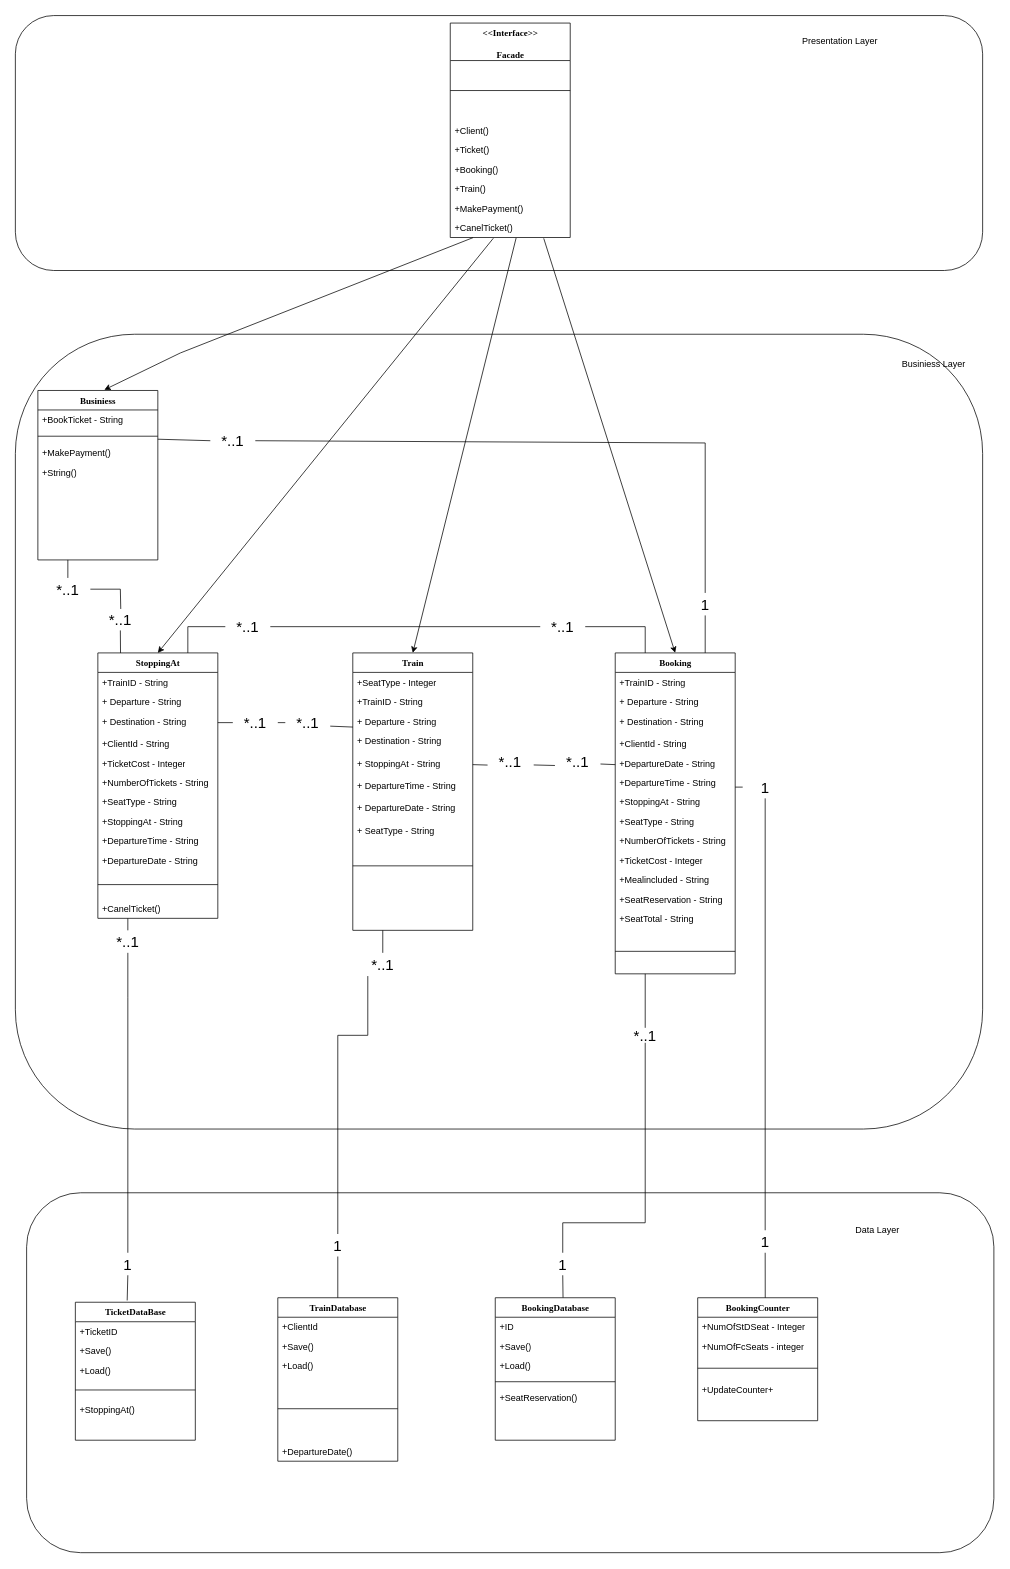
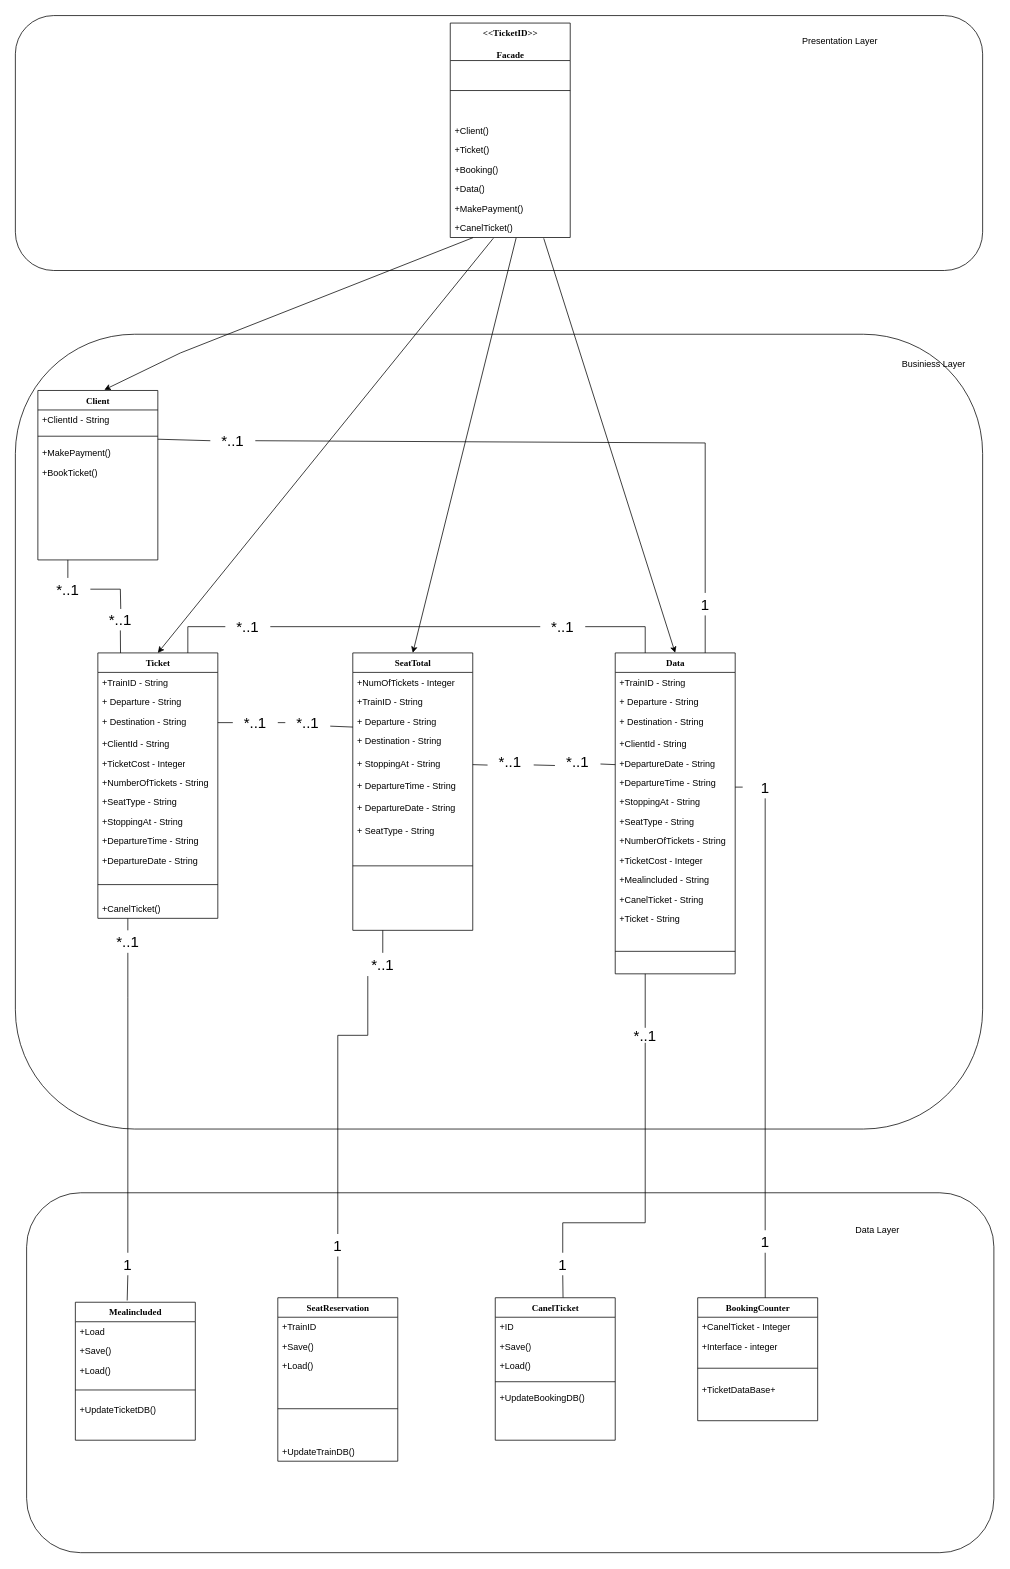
node "<<Interface>> Facade": label "<<Interface>> Facade" -> "<<TicketID>> Facade"
node "+Train()": label "+Train()" -> "+Data()"
node "Businiess": label "Businiess" -> "Client"
node "+BookTicket - String": label "+BookTicket - String" -> "+ClientId - String"
node "+String()": label "+String()" -> "+BookTicket()"
node "StoppingAt": label "StoppingAt" -> "Ticket"
node "Train": label "Train" -> "SeatTotal"
node "Booking": label "Booking" -> "Data"
node "+SeatType - Integer": label "+SeatType - Integer" -> "+NumOfTickets - Integer"
node "+SeatReservation - String": label "+SeatReservation - String" -> "+CanelTicket - String"
node "+SeatTotal - String": label "+SeatTotal - String" -> "+Ticket - String"
node "TrainDatabase": label "TrainDatabase" -> "SeatReservation"
node "BookingDatabase": label "BookingDatabase" -> "CanelTicket"
node "TicketDataBase": label "TicketDataBase" -> "Mealincluded"
node "+ClientId": label "+ClientId" -> "+TrainID"
node "+NumOfStDSeat - Integer": label "+NumOfStDSeat - Integer" -> "+CanelTicket - Integer"
node "+TicketID": label "+TicketID" -> "+Load"
node "+NumOfFcSeats - integer": label "+NumOfFcSeats - integer" -> "+Interface - integer"
node "+UpdateCounter+": label "+UpdateCounter+" -> "+TicketDataBase+"
node "+SeatReservation()": label "+SeatReservation()" -> "+UpdateBookingDB()"
node "+StoppingAt()": label "+StoppingAt()" -> "+UpdateTicketDB()"
node "+DepartureDate()": label "+DepartureDate()" -> "+UpdateTrainDB()"
